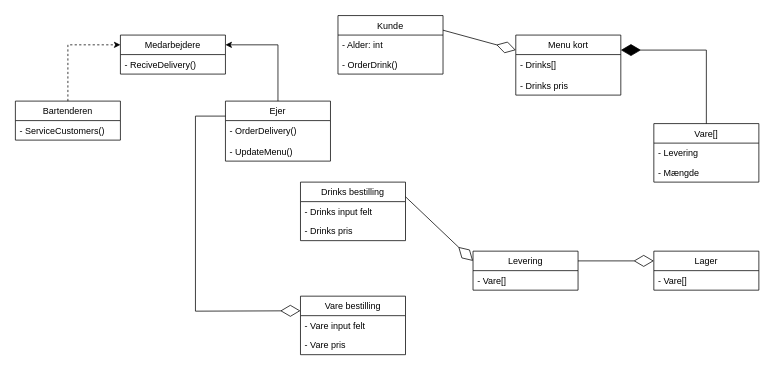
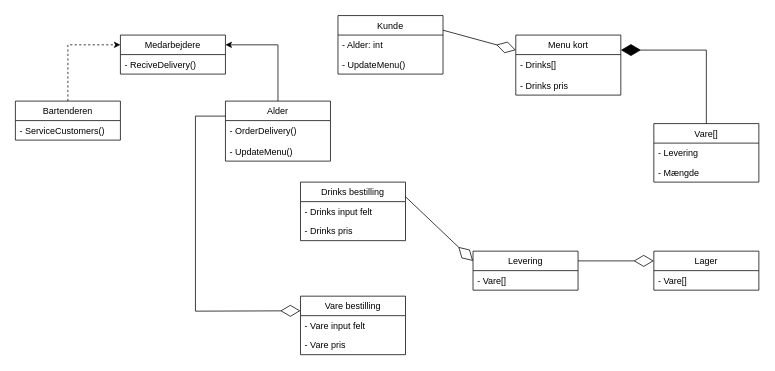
node "- OrderDrink()": label "- OrderDrink()" -> "- UpdateMenu()"
node "Ejer": label "Ejer" -> "Alder"
